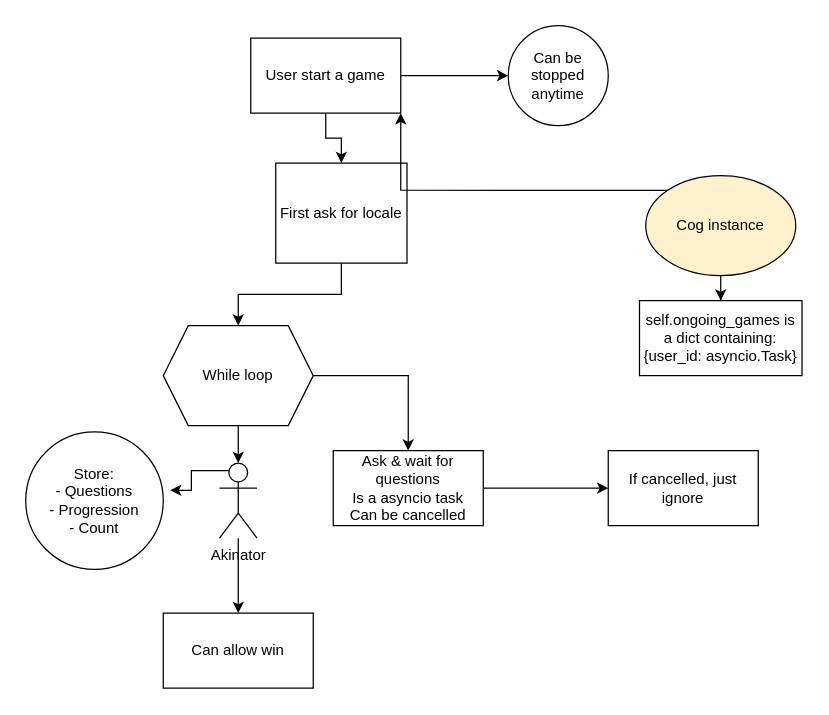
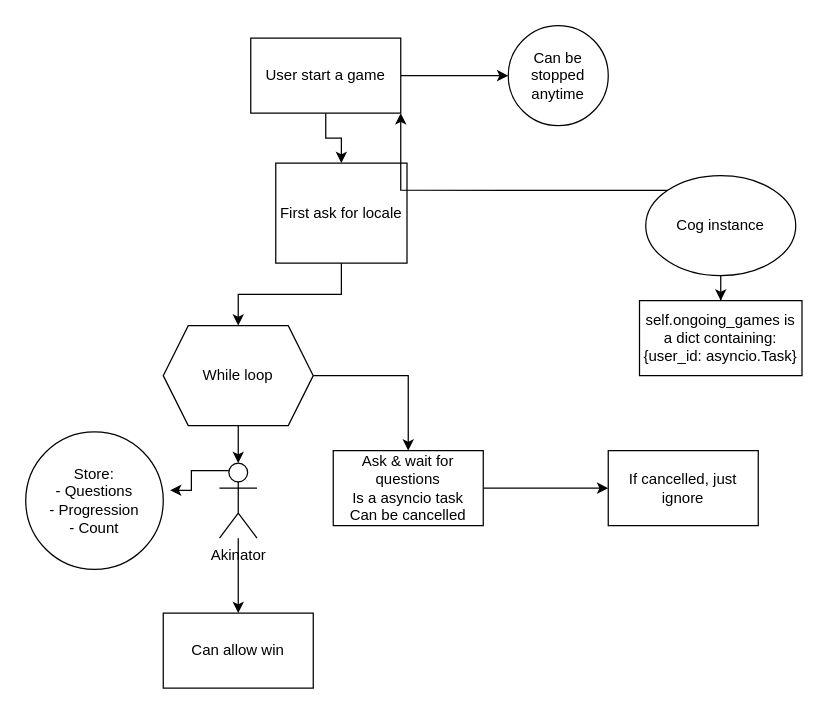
node "Cog instance": fillcolor #fff2cc -> #ffffff
